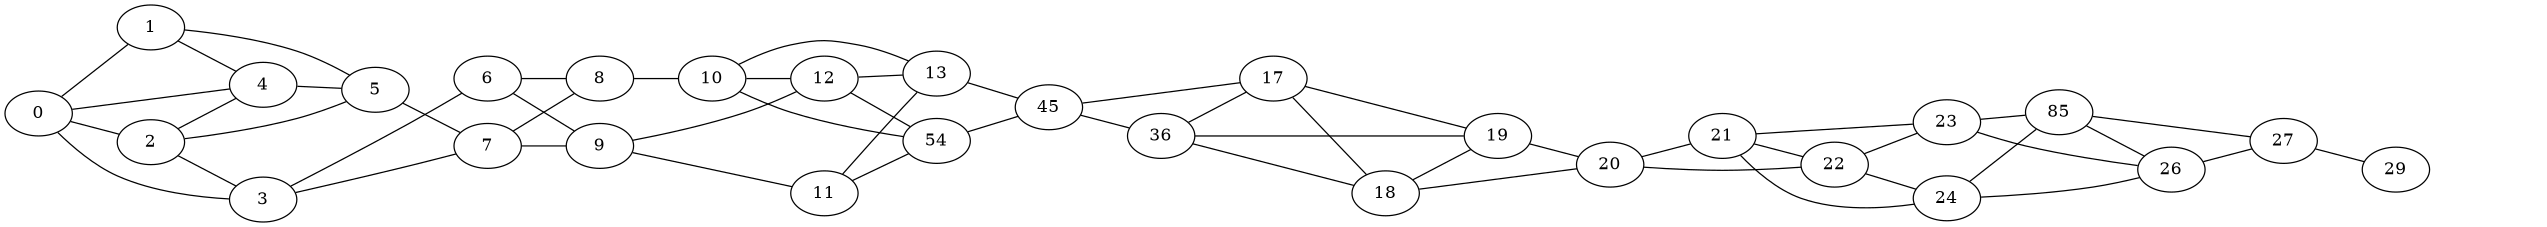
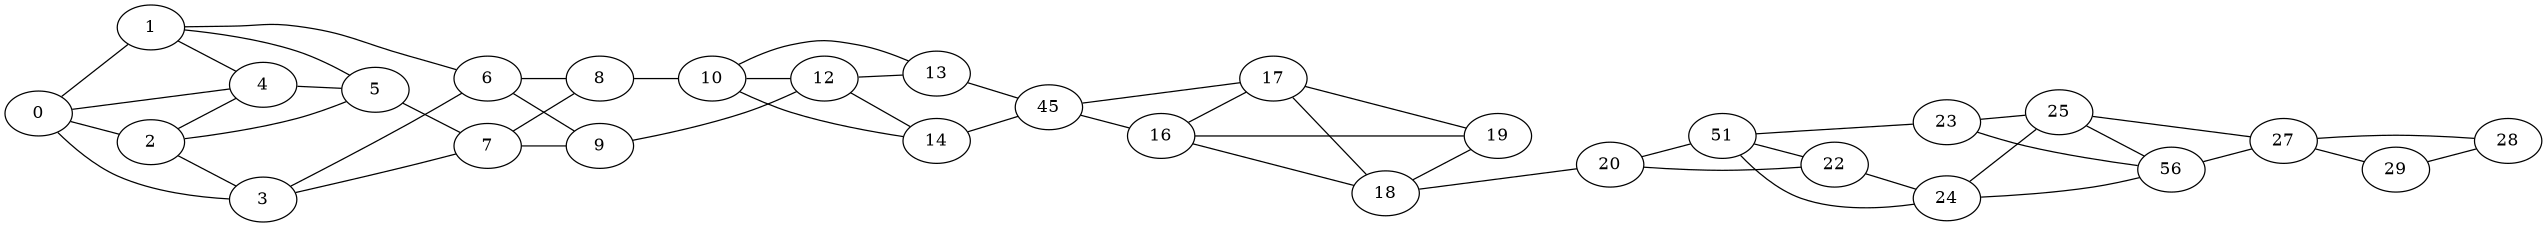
edge "1" -- "6": added
node "85": label "85" -> "25"
node "36": label "36" -> "16"
node "21": label "21" -> "51"
node "54": label "54" -> "14"
node "28": added
edge "23" -- "22": removed
edge "19" -- "20": removed
node "26": label "26" -> "56"
node "11": removed
